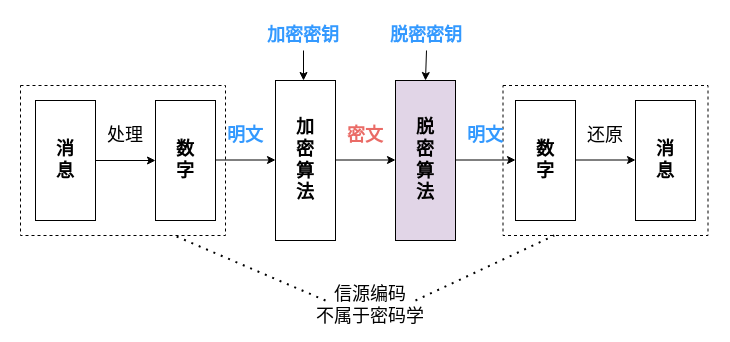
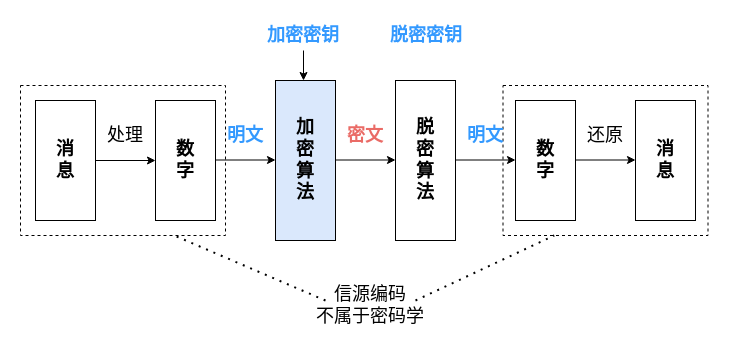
edge "脱密密钥" -> "脱 密 算 法": removed
node "加 密 算 法": fillcolor #ffffff -> #dae8fc
node "脱 密 算 法": fillcolor #e1d5e7 -> #ffffff
